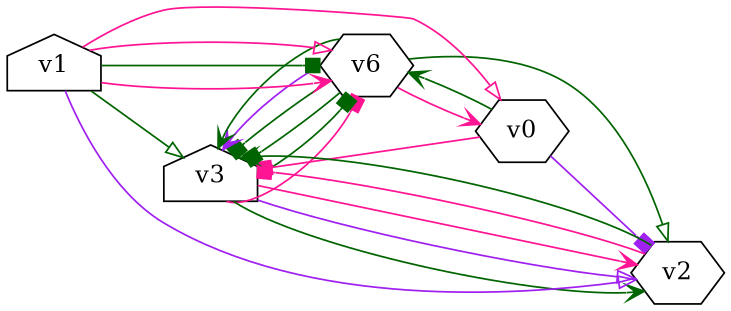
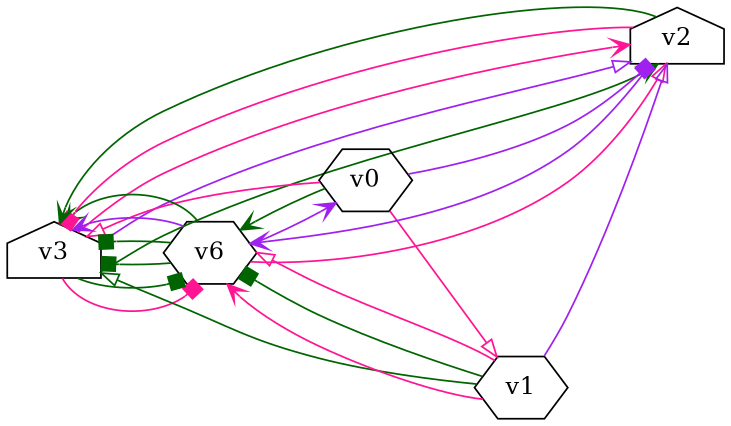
edge "v1" -> "v0": reversed
node "v1": shape house -> hexagon
edge "v6" -> "v2": color darkgreen -> deeppink
edge "v6" -> "v0": color deeppink -> purple
edge "v0" -> "v3": arrowhead box -> onormal
edge "v2" -> "v6": added
node "v2": shape hexagon -> house
